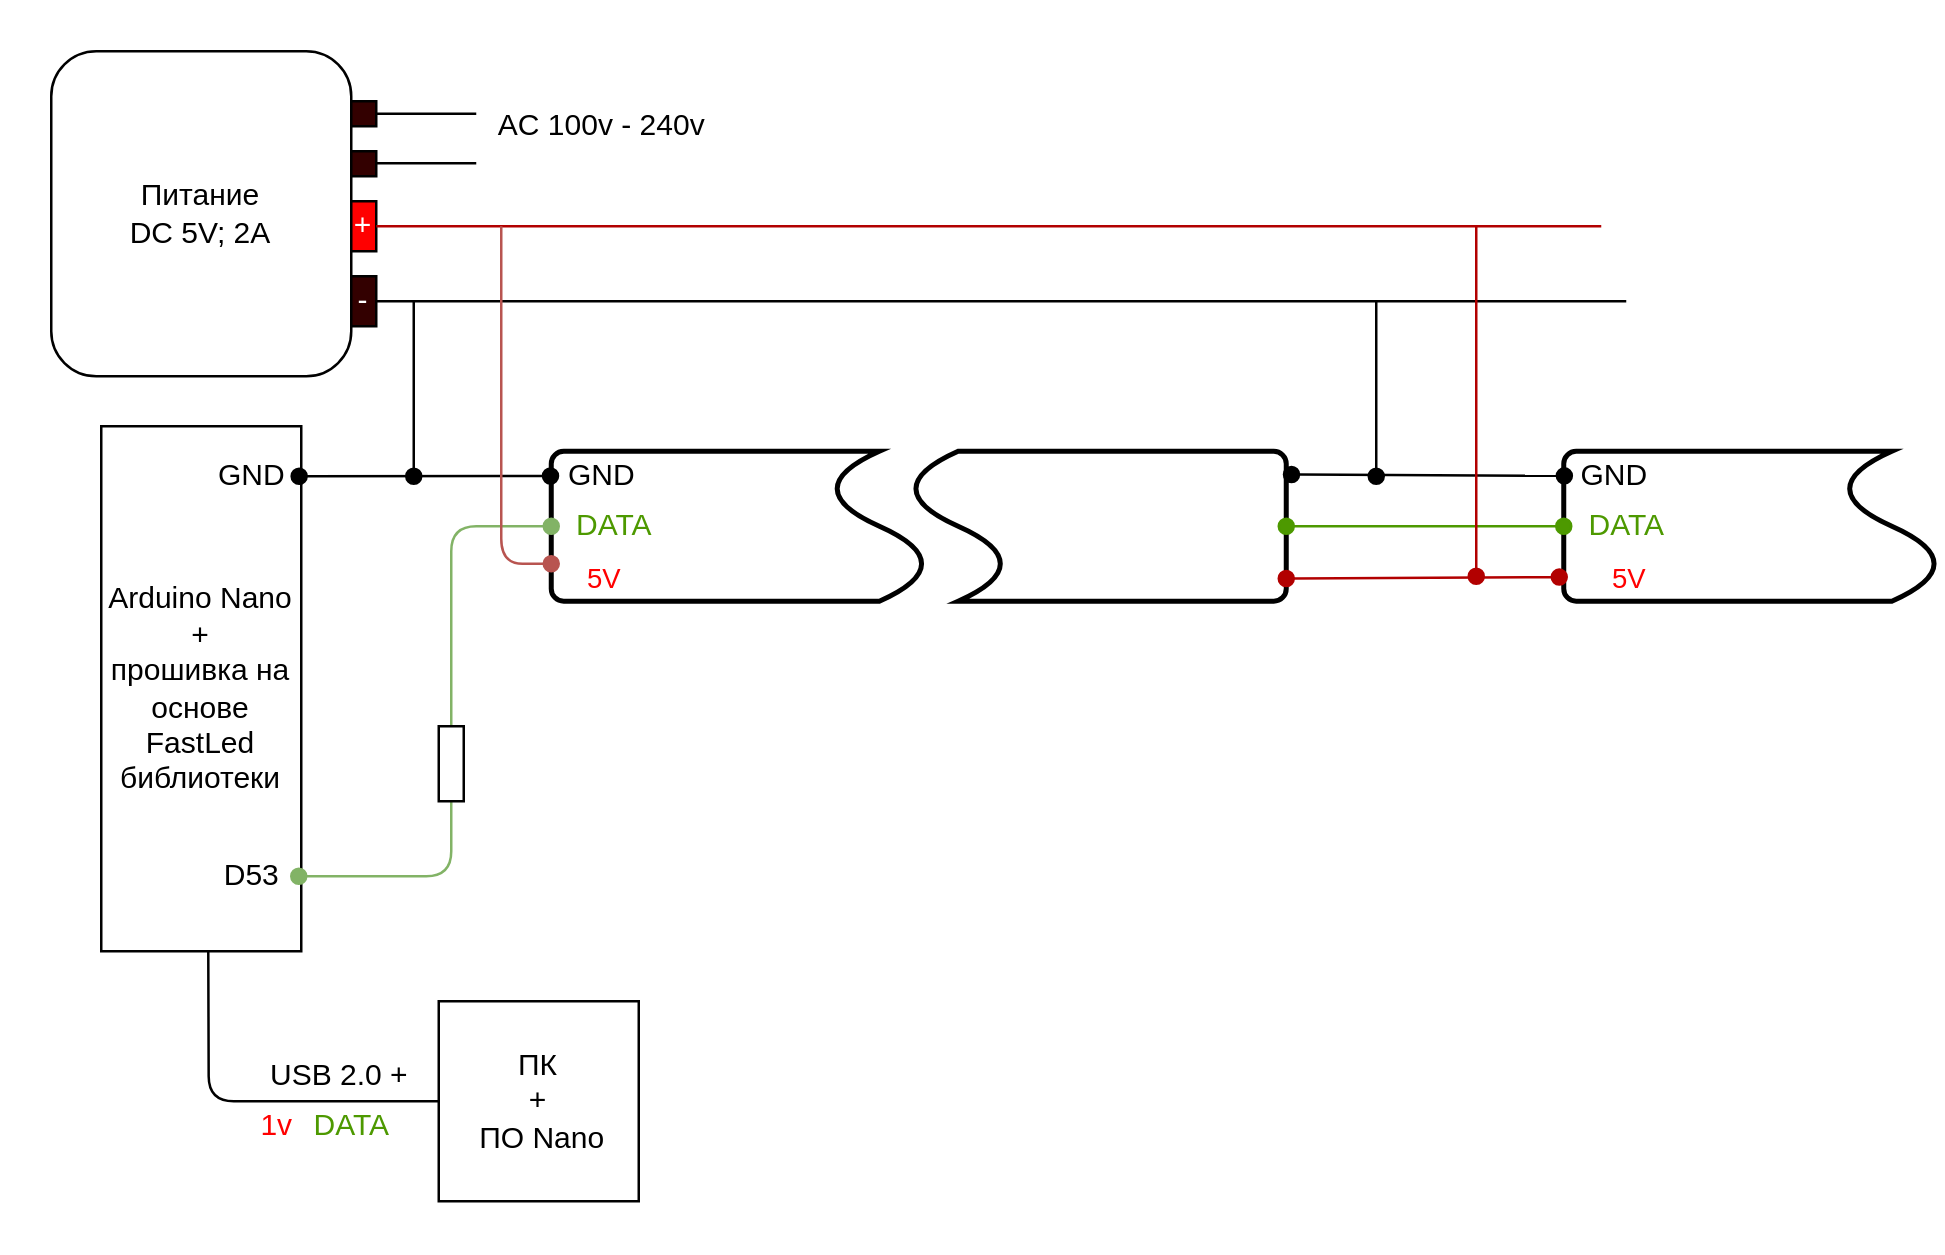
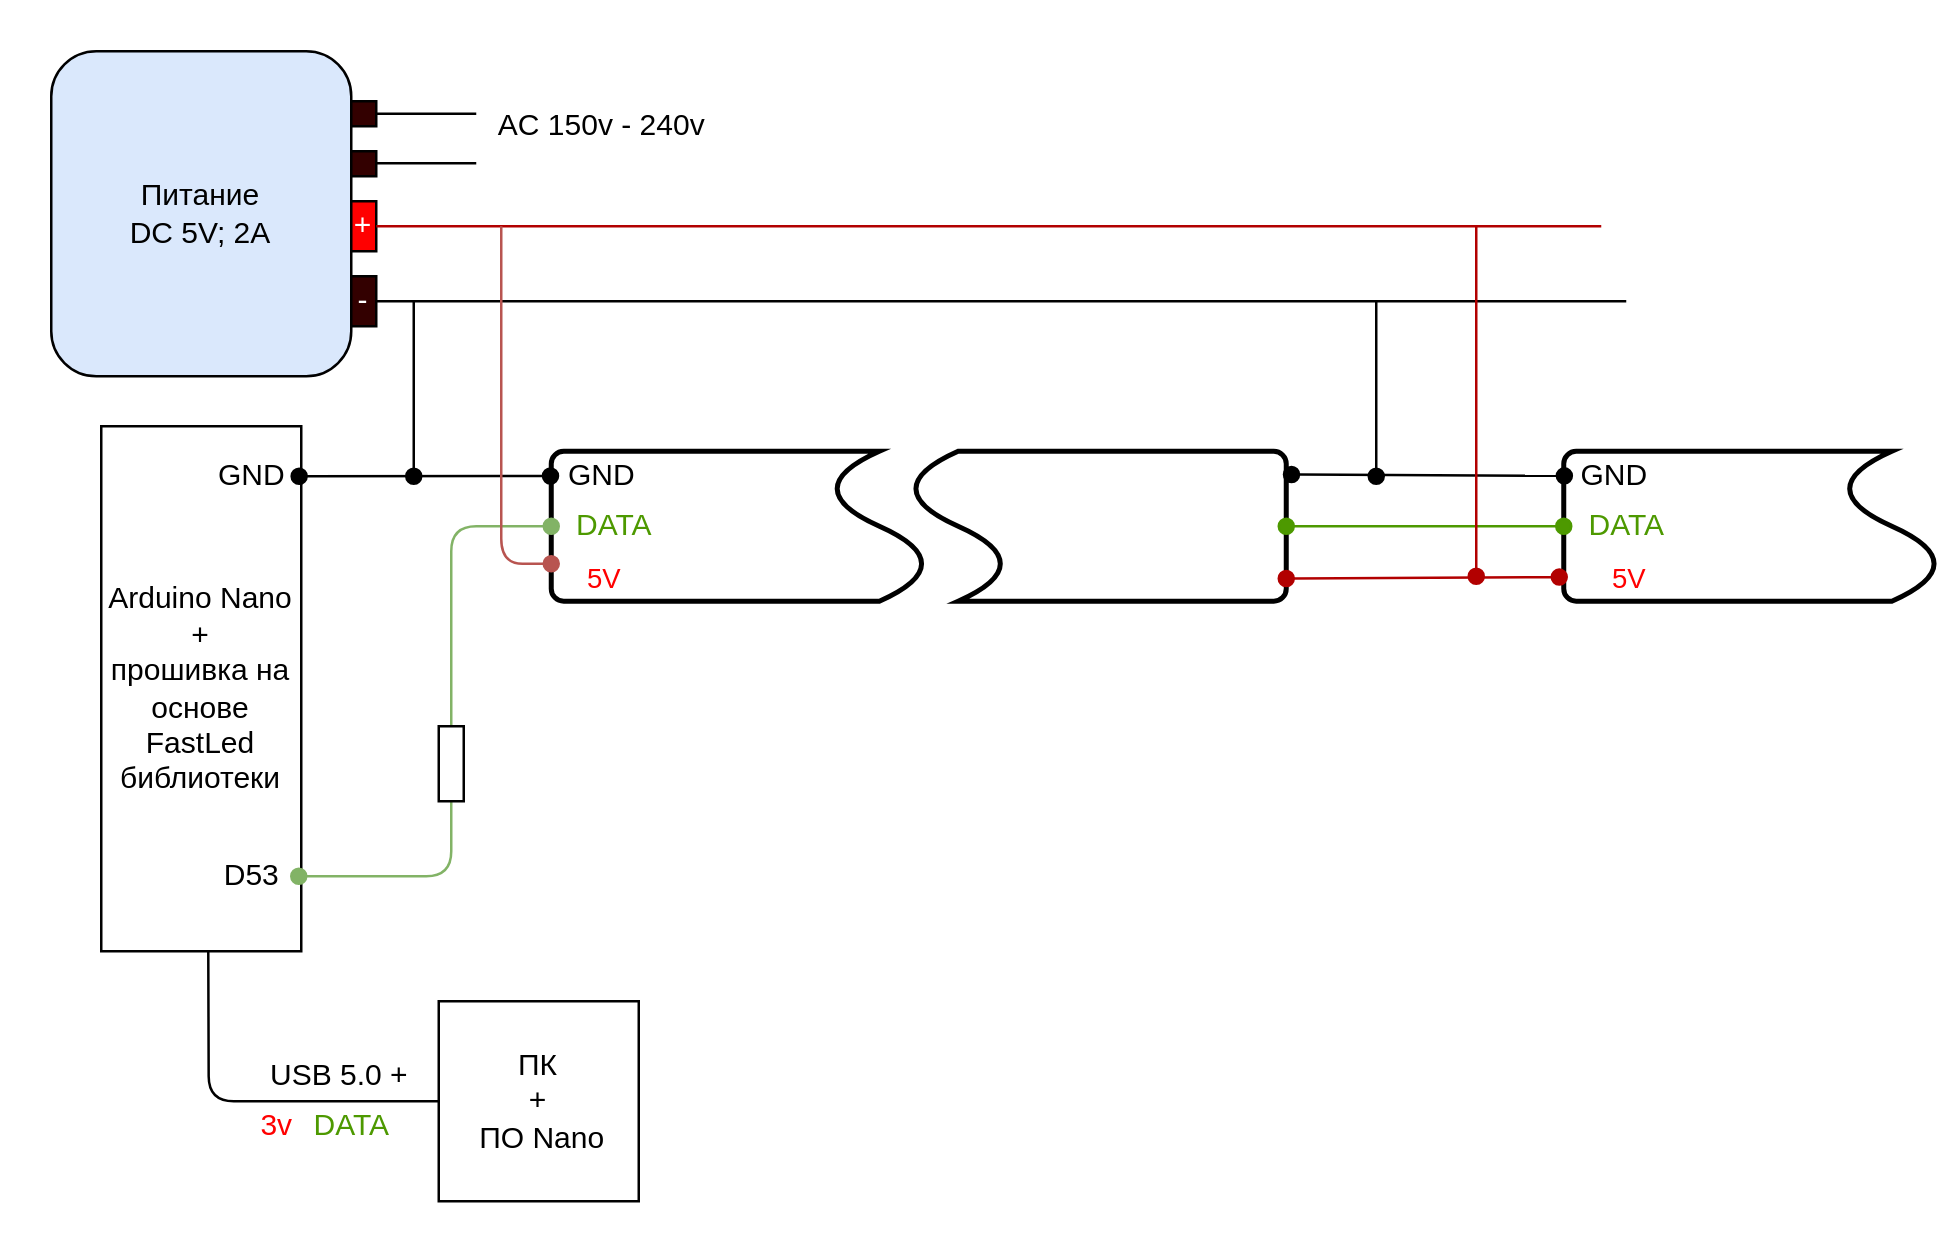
node "AC 100v - 240v": label "AC 100v - 240v" -> "AC 150v - 240v"
node "Питание DC 5V; 2А": fillcolor #ffffff -> #dae8fc
node "USB 2.0 +": label "USB 2.0 +" -> "USB 5.0 +"
node "1v": label "1v" -> "3v"
